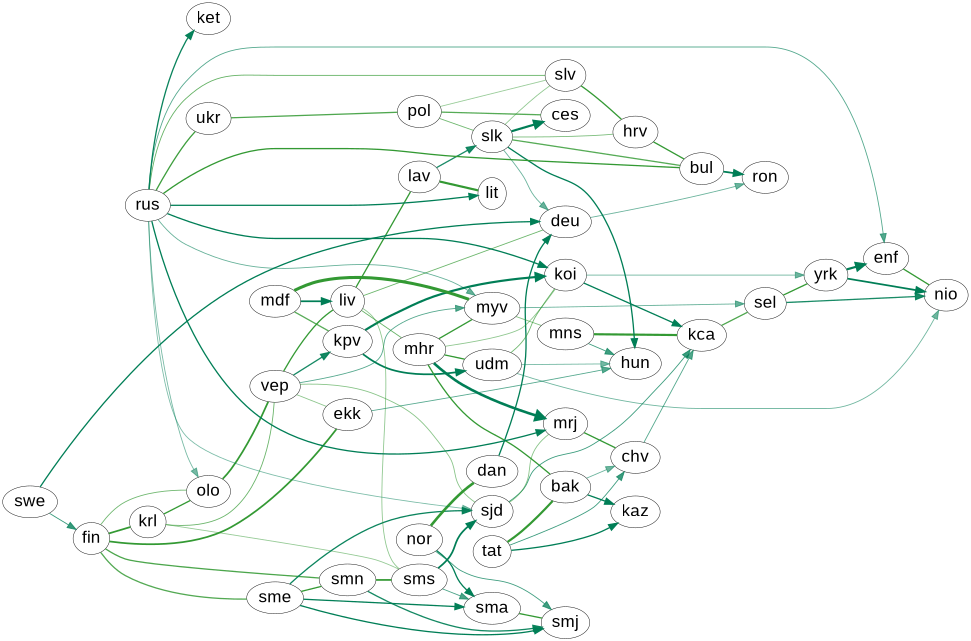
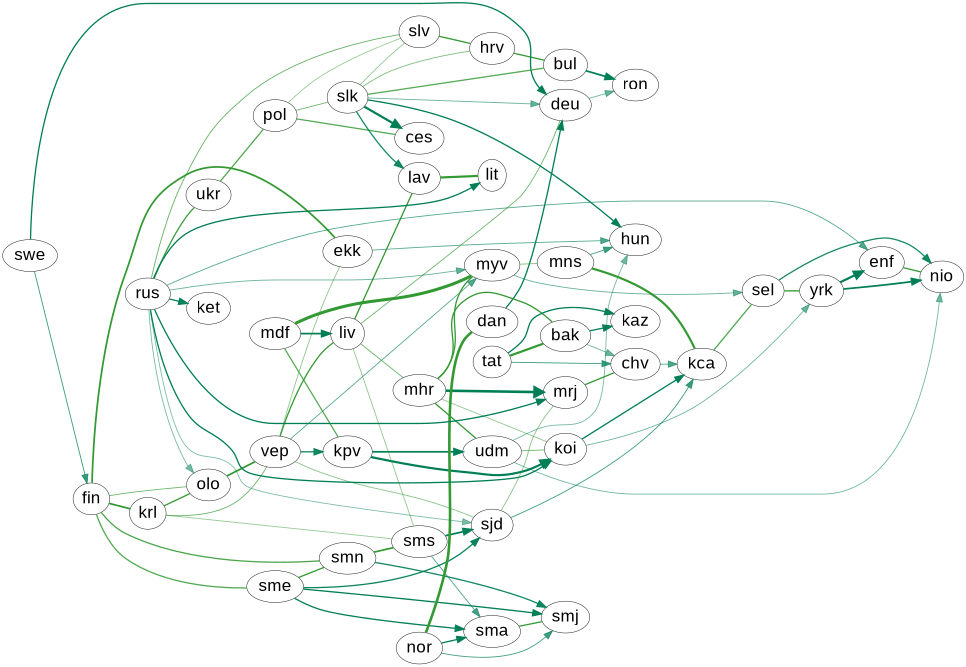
edge "bul" -- "rus": removed
edge "lav" -> "slk": reversed
